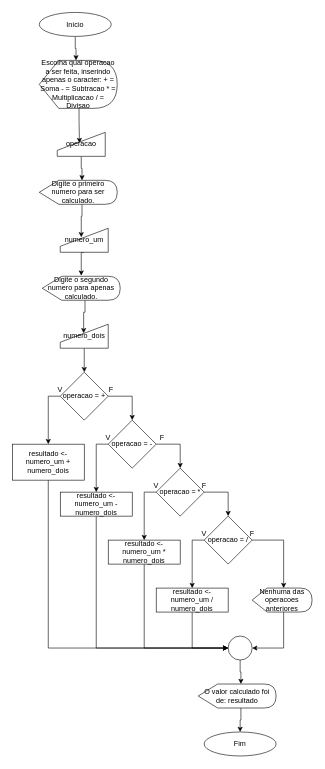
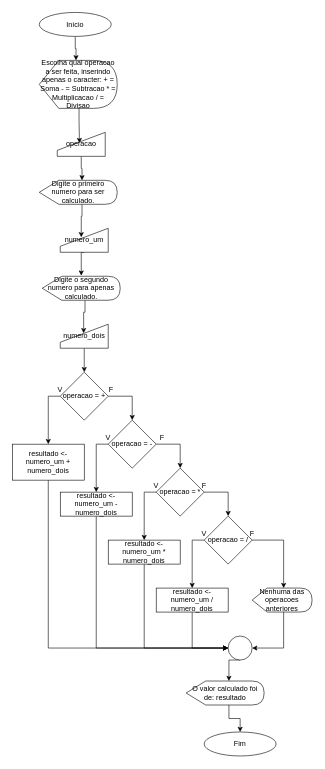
node "O valor calculado foi de: resultado": moved (237, 696) -> (225, 693)
